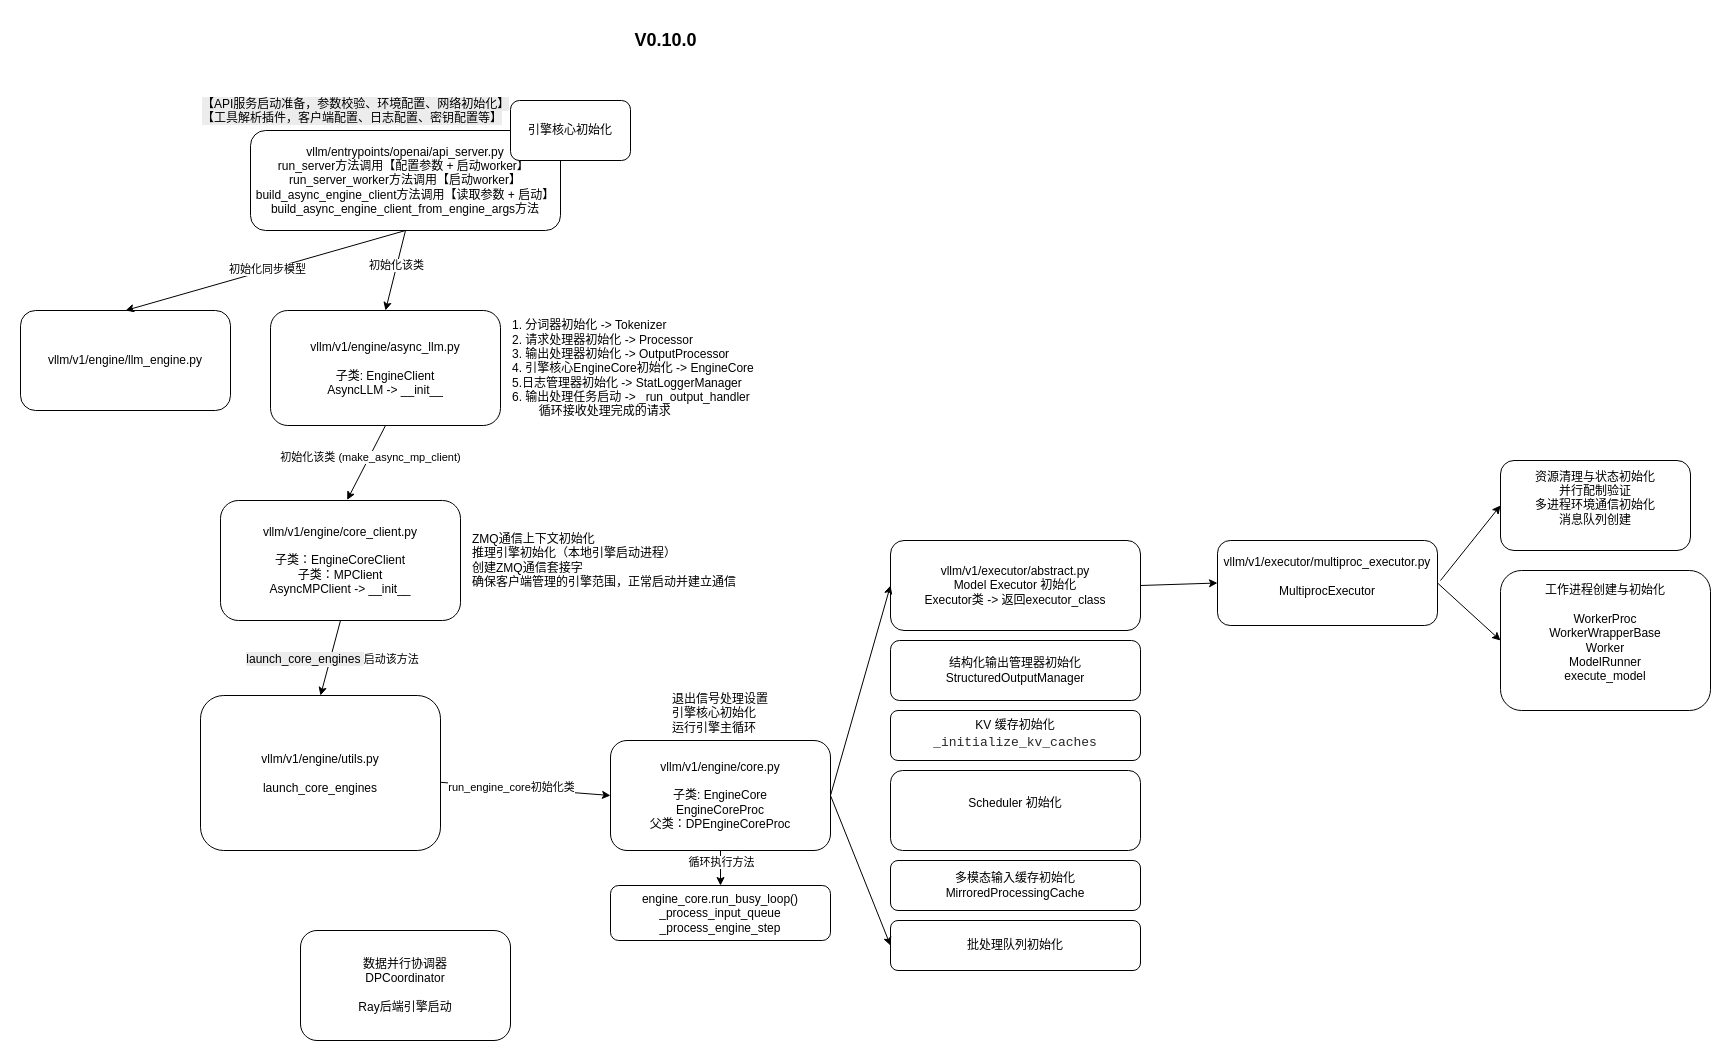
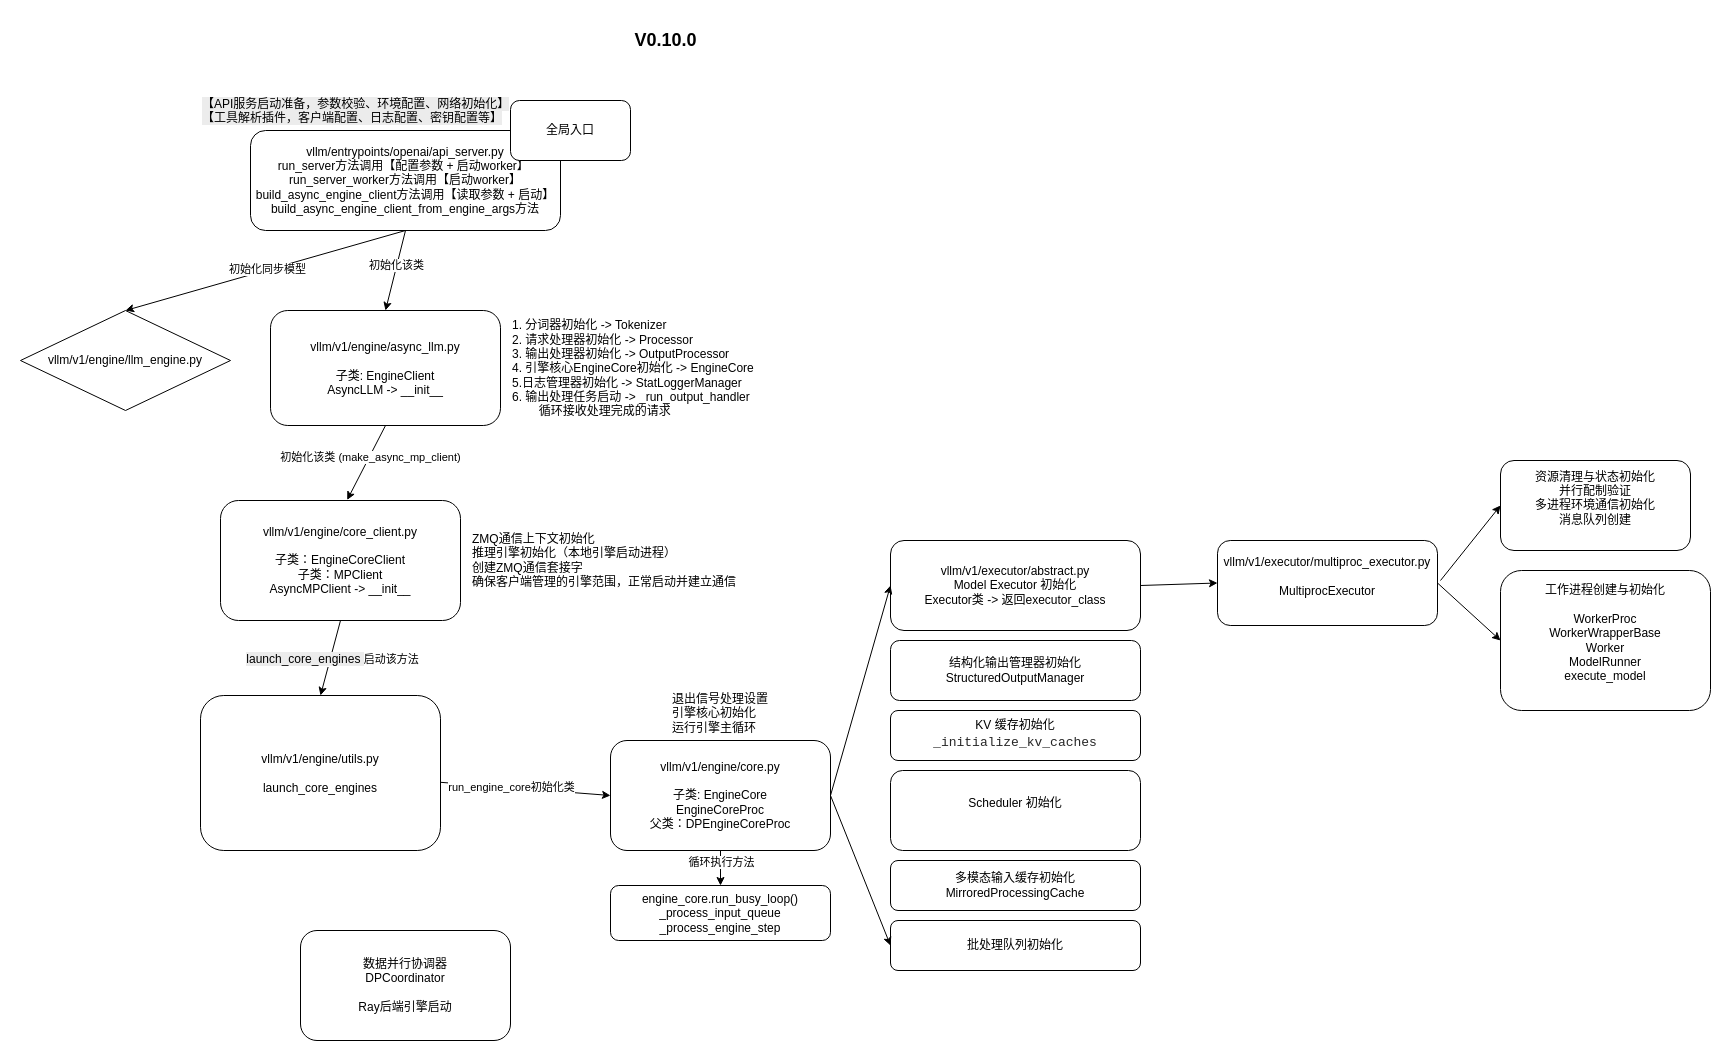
node "引擎核心初始化": label "引擎核心初始化" -> "全局入口"
node "vllm/v1/engine/llm_engine.py": shape rounded rectangle -> diamond
